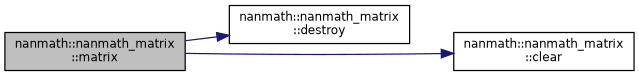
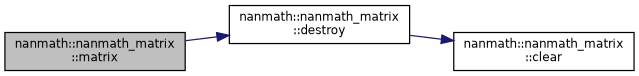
edge "nanmath::nanmath_matrix ::matrix" -> "nanmath::nanmath_matrix ::clear": now "nanmath::nanmath_matrix ::destroy" -> "nanmath::nanmath_matrix ::clear"
